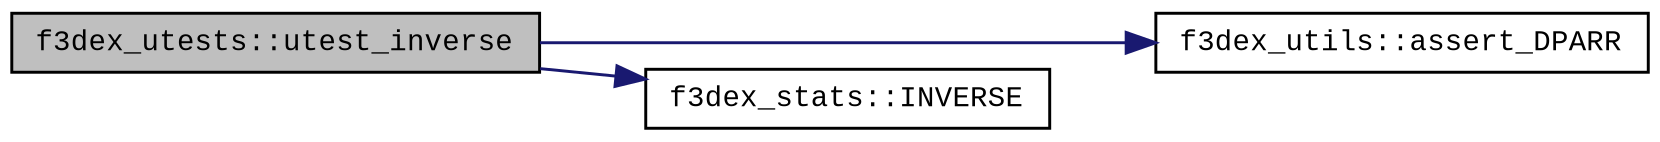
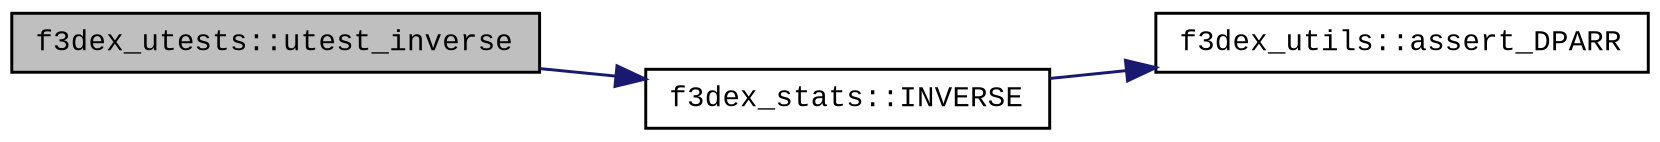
edge "f3dex_utests::utest_inverse" -> "f3dex_utils::assert_DPARR": now "f3dex_stats::INVERSE" -> "f3dex_utils::assert_DPARR"
